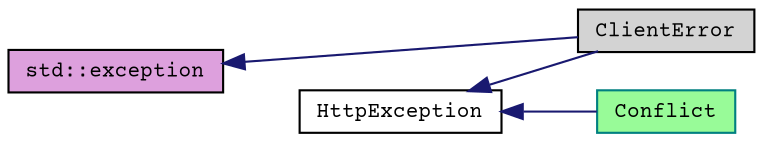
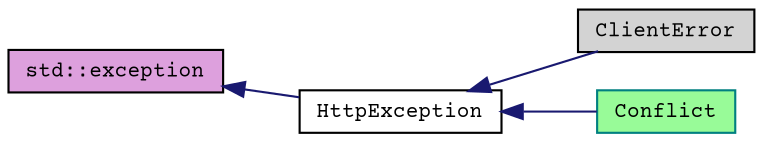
edge "ClientError" -> "std::exception": now "HttpException" -> "std::exception"
